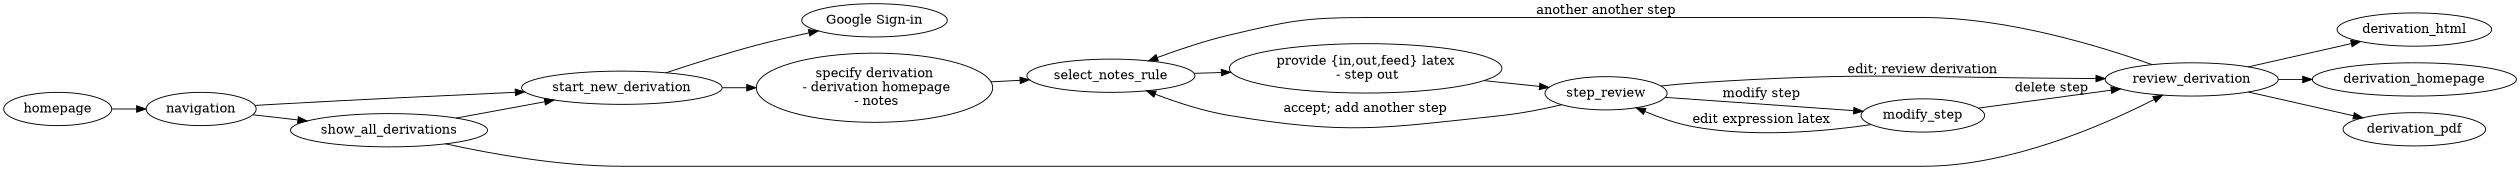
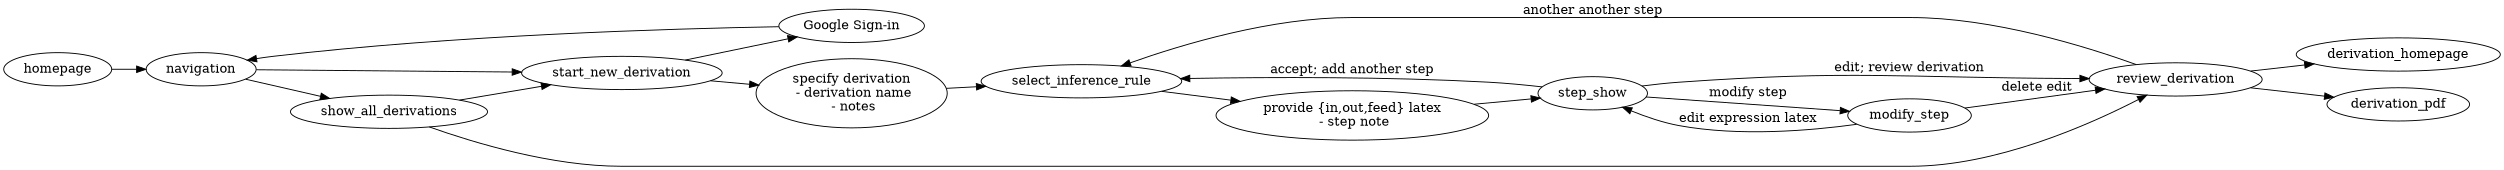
node "derivation_html": removed
edge "Google Sign-in" -> "navigation": added
node "provide {in,out,feed} latex - step out": label "provide {in,out,feed} latex - step out" -> "provide {in,out,feed} latex - step note"
node "select_notes_rule": label "select_notes_rule" -> "select_inference_rule"
node "specify derivation - derivation homepage - notes": label "specify derivation - derivation homepage - notes" -> "specify derivation - derivation name - notes"
edge "modify_step" -> "review_derivation": label "delete step" -> "delete edit"
node "step_review": label "step_review" -> "step_show"
